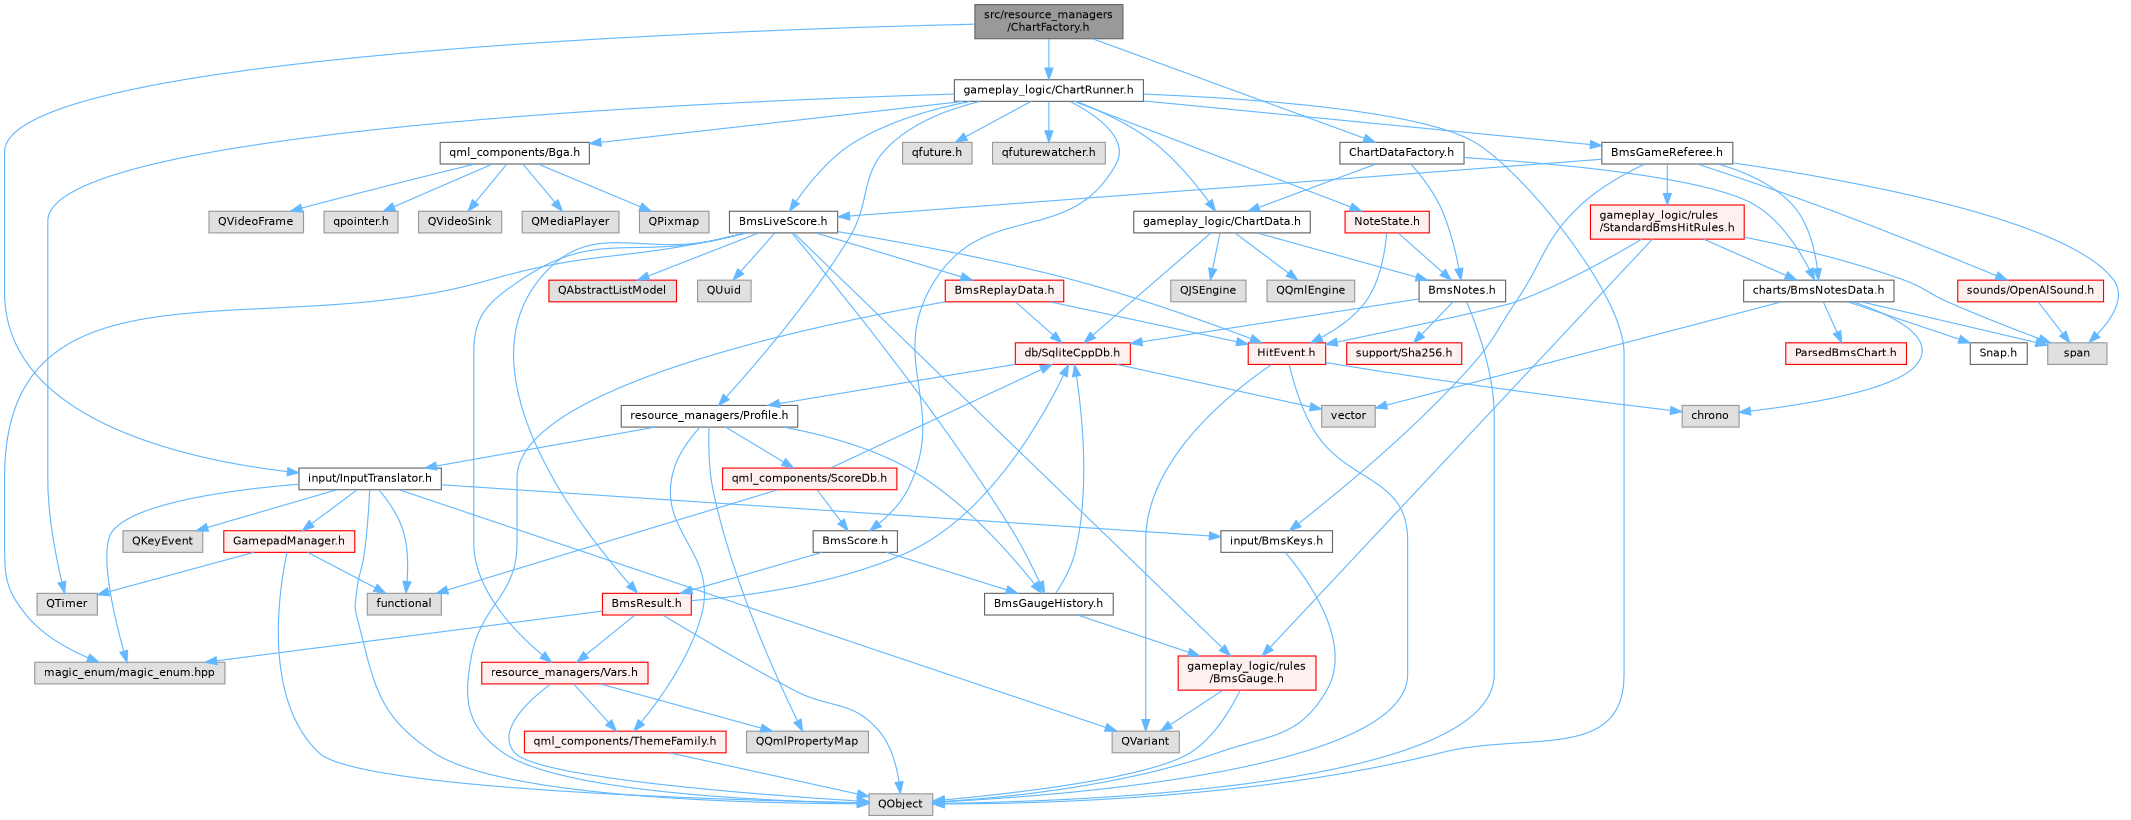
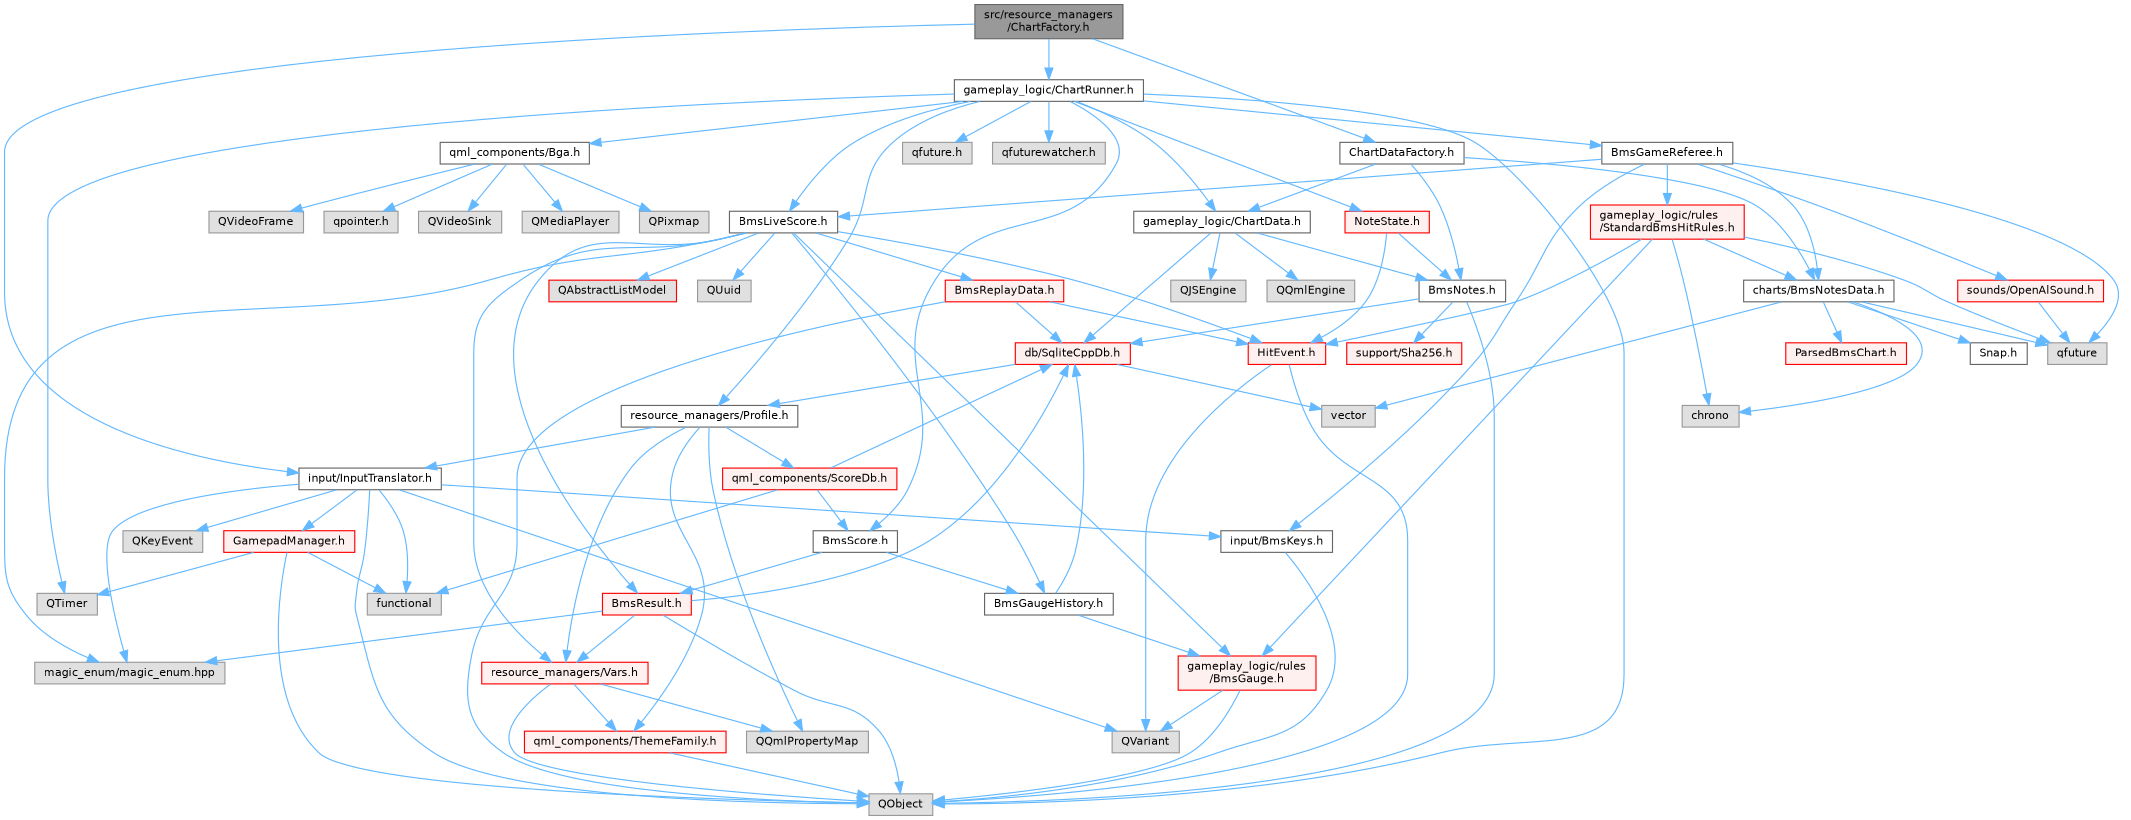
node "span": label "span" -> "qfuture"
edge "HitEvent.h" -> "chrono": now "gameplay_logic/rules /StandardBmsHitRules.h" -> "chrono"
edge "resource_managers/Profile.h" -> "BmsGaugeHistory.h": now "resource_managers/Profile.h" -> "resource_managers/Vars.h"
